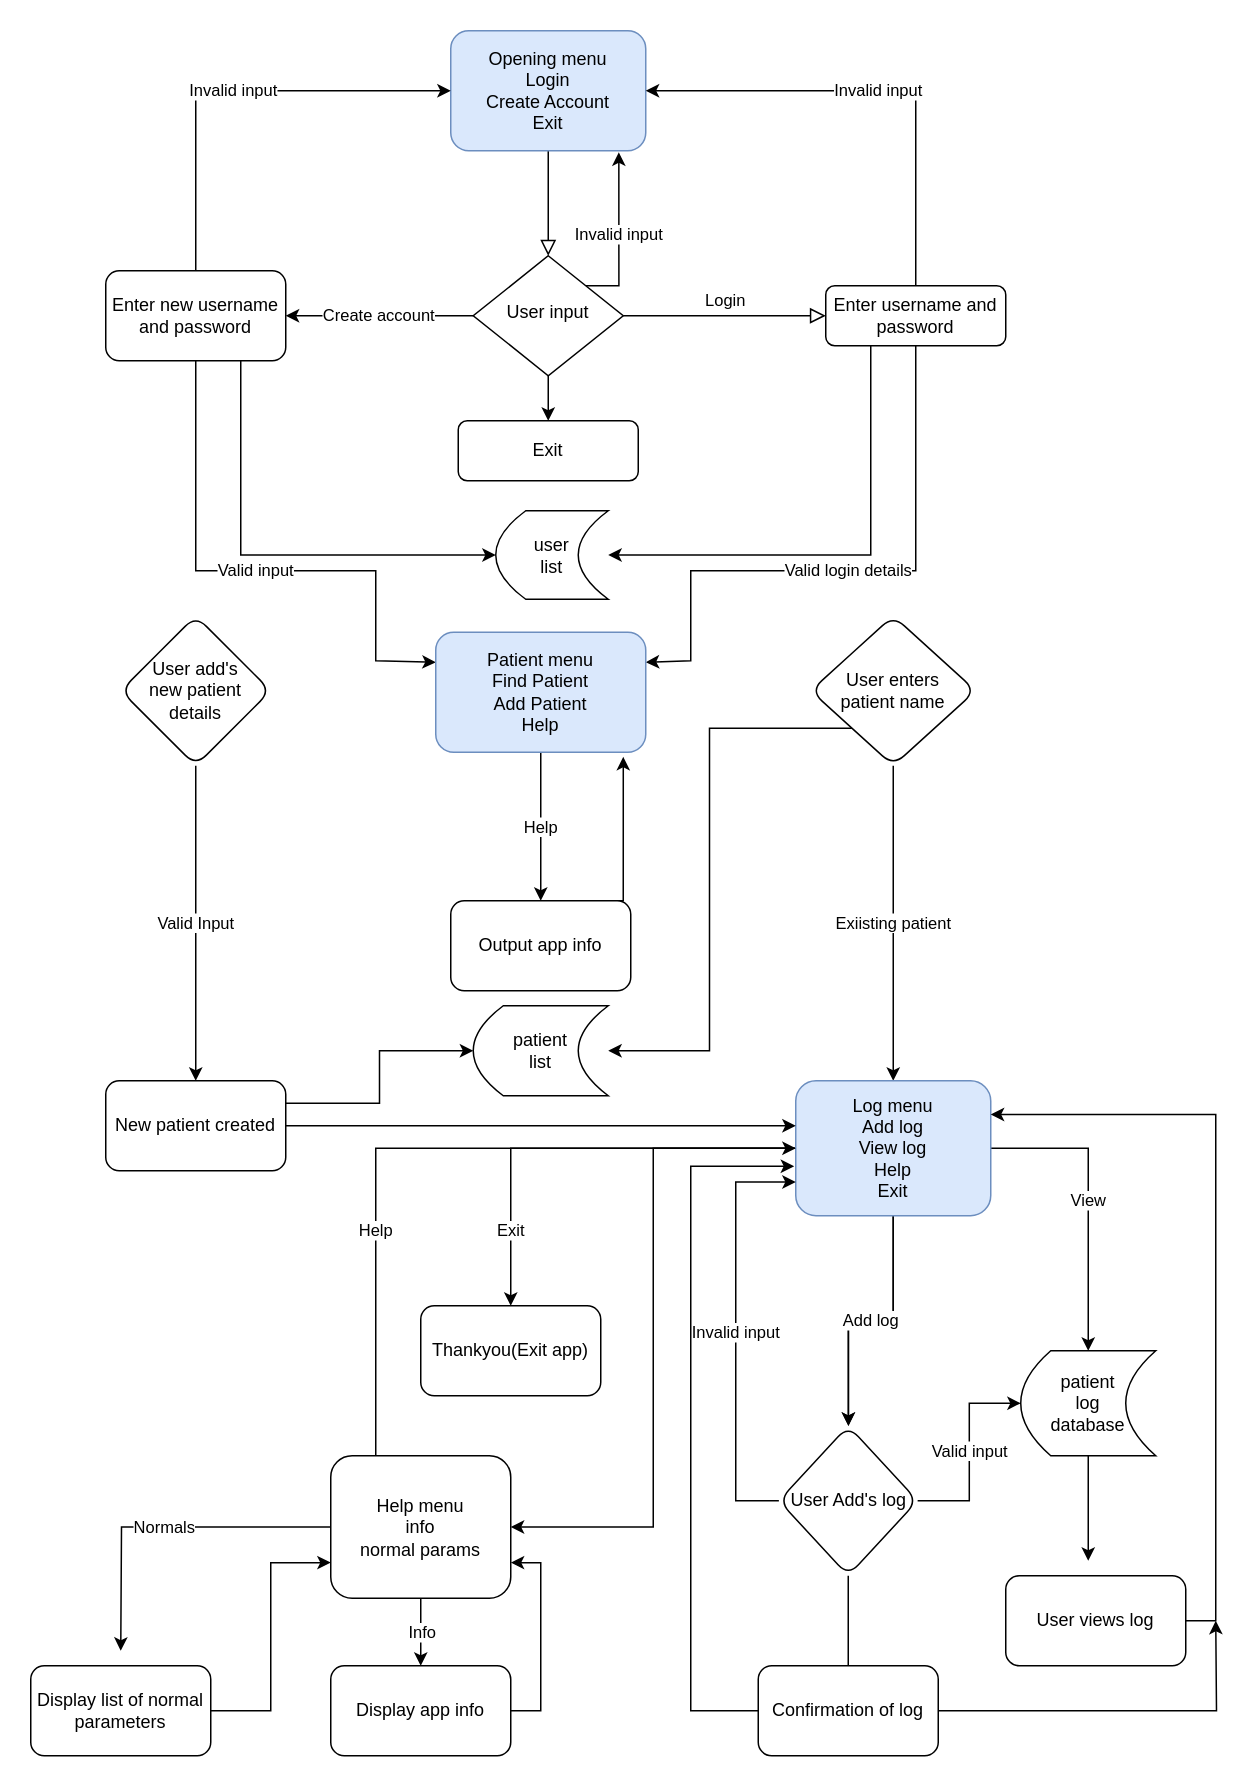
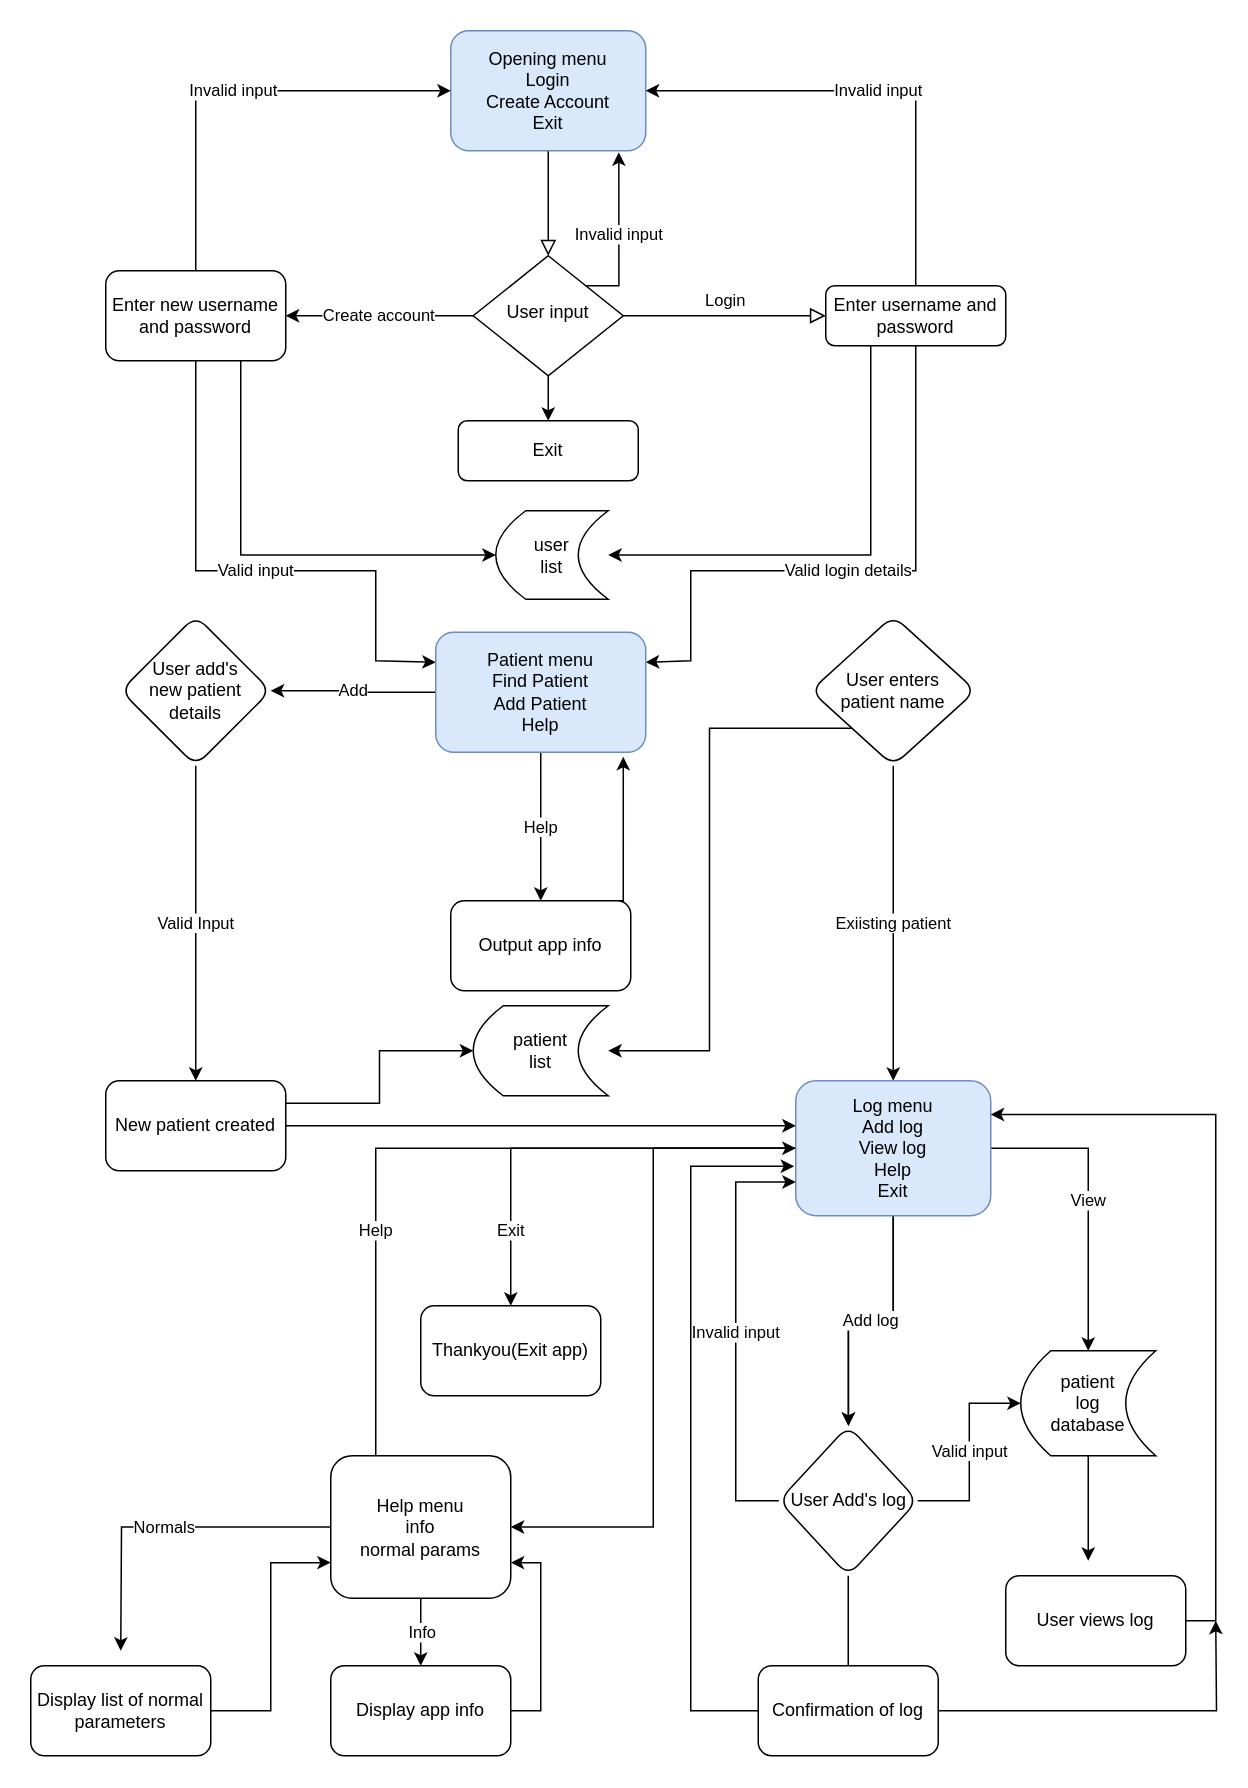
edge "Patient menu Find Patient Add Patient Help" -> "User add's new patient details": added, label "Add"
